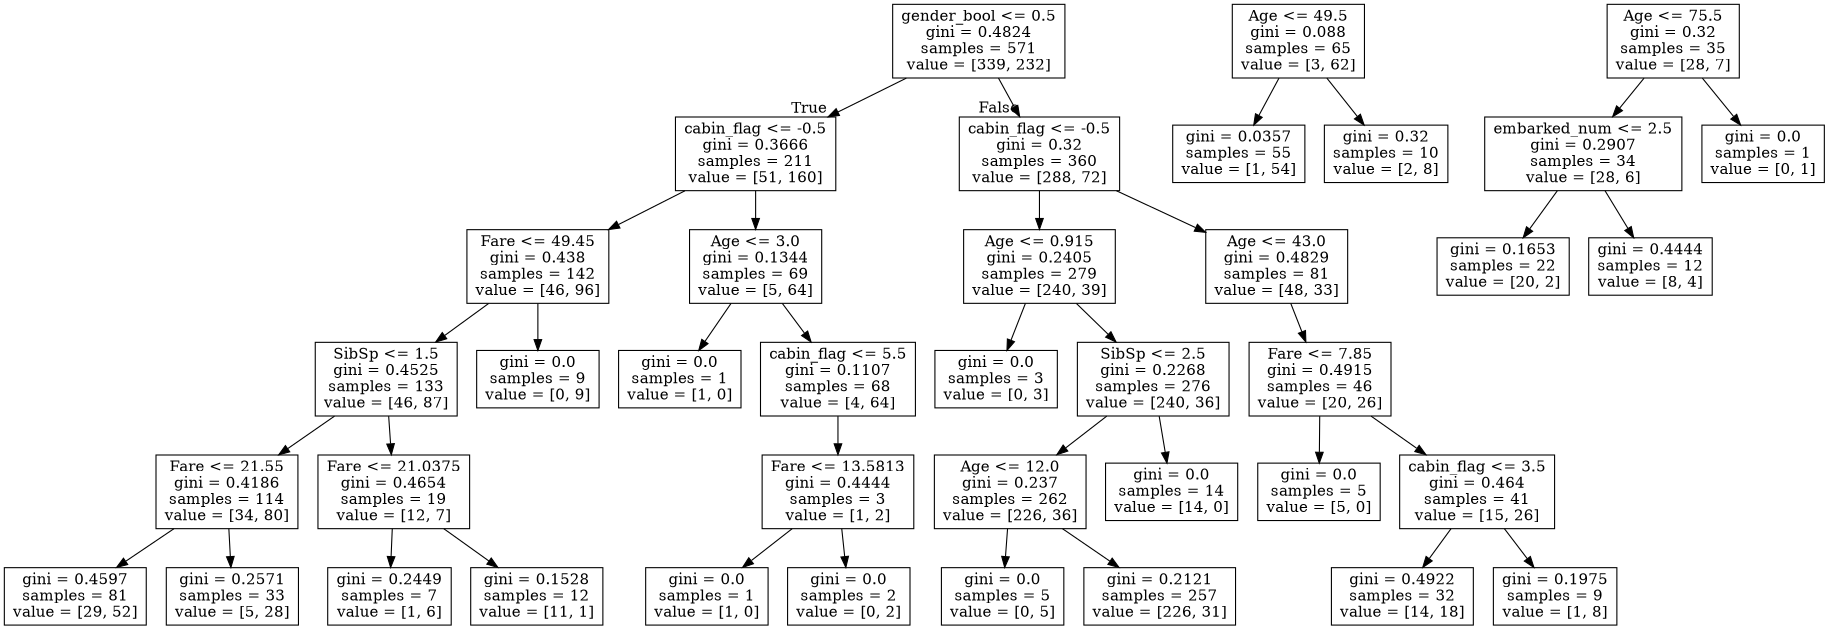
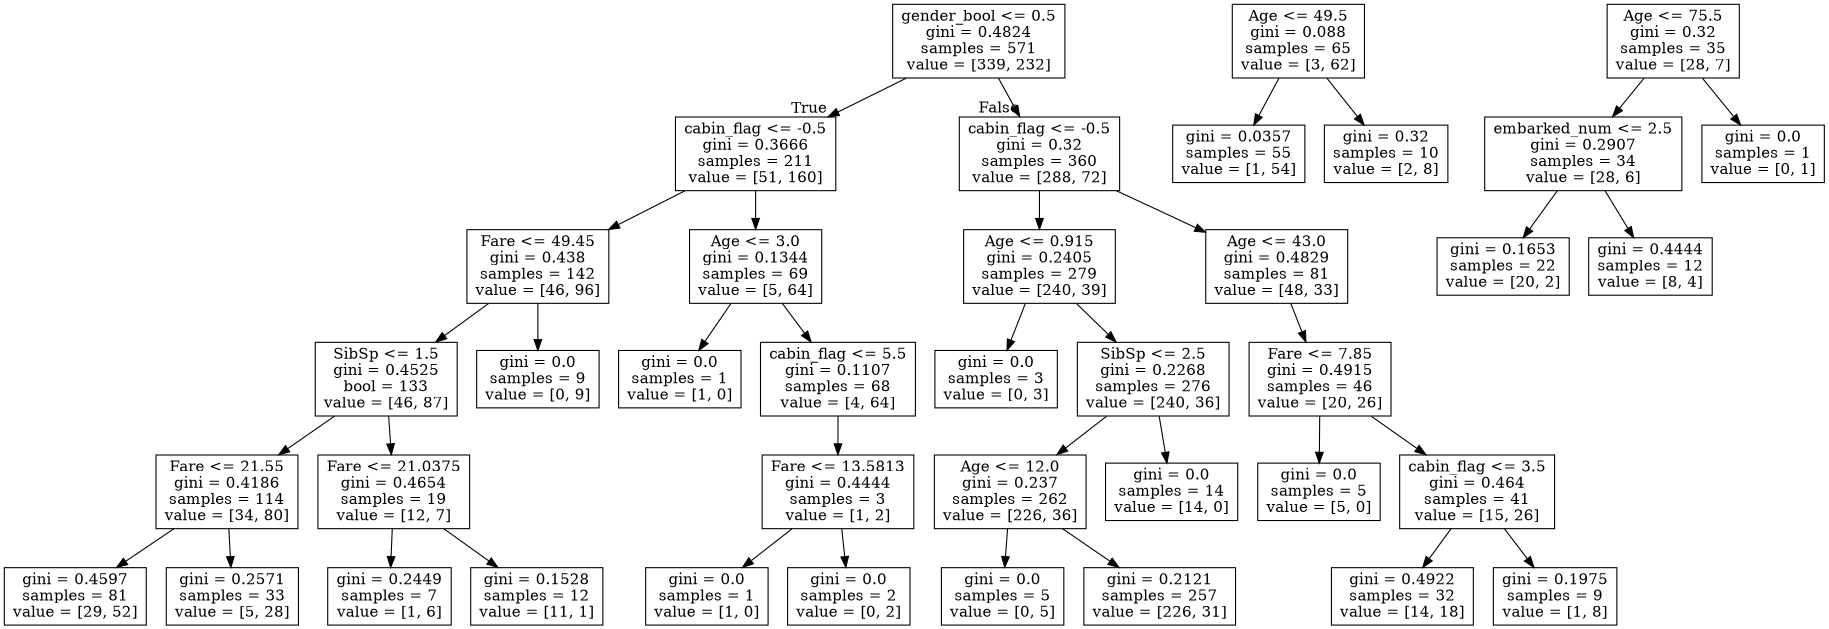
node "SibSp <= 1.5 gini = 0.4525 samples = 133 value = [46, 87]": label "SibSp <= 1.5 gini = 0.4525 samples = 133 value = [46, 87]" -> "SibSp <= 1.5 gini = 0.4525 bool = 133 value = [46, 87]"
